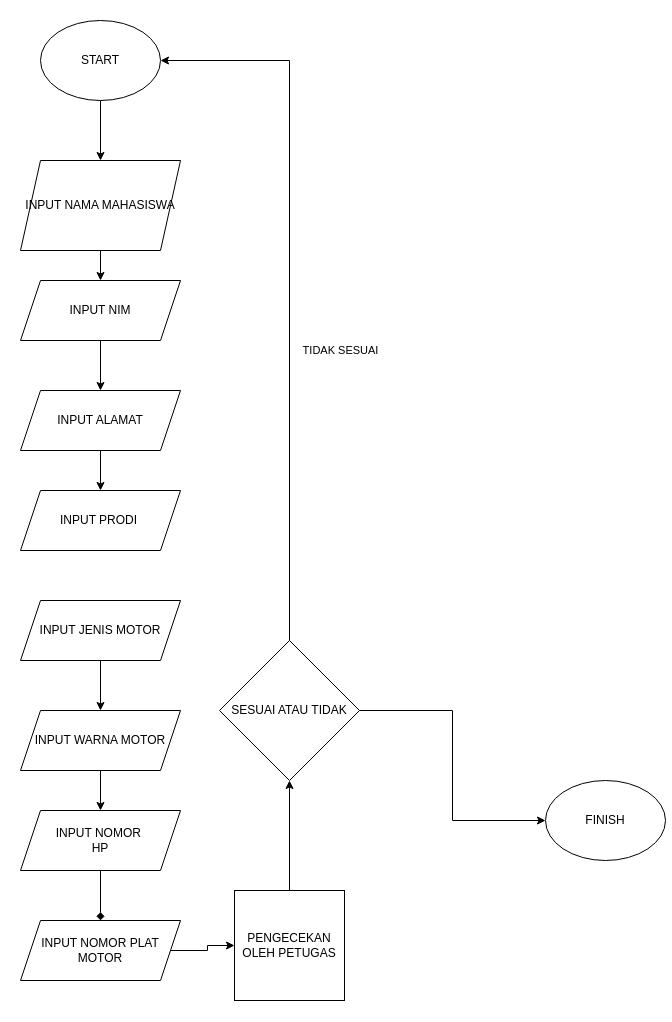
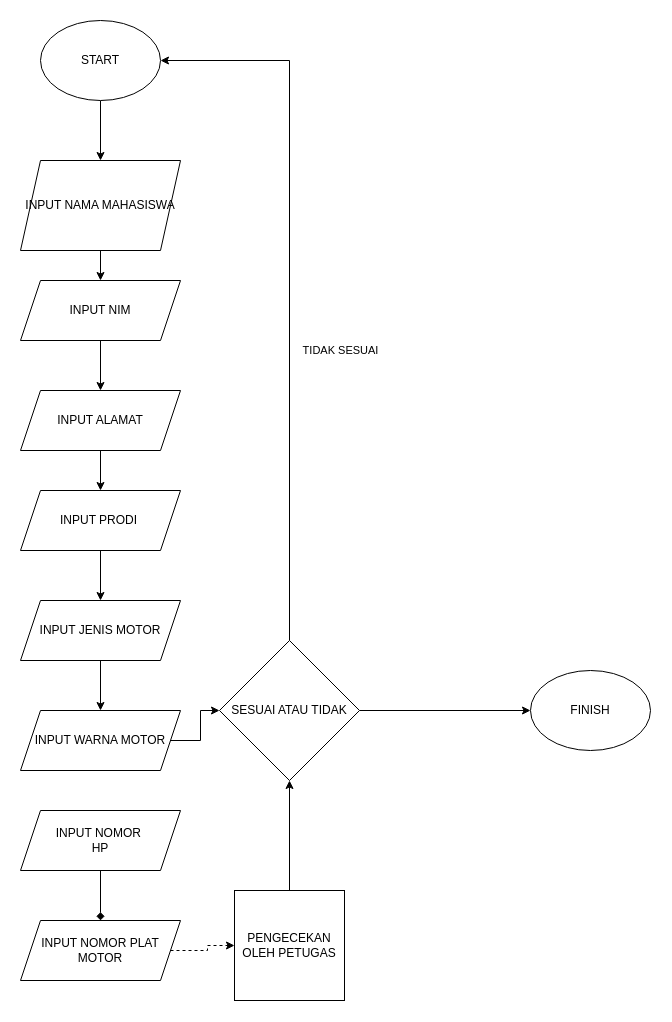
edge "INPUT PRODI" -> "INPUT JENIS MOTOR": added
edge "INPUT WARNA MOTOR" -> "INPUT NOMOR HP": now "INPUT WARNA MOTOR" -> "SESUAI ATAU TIDAK"
node "FINISH": moved (606, 821) -> (591, 711)
edge "INPUT NOMOR PLAT MOTOR" -> "PENGECEKAN OLEH PETUGAS": style solid -> dashed
